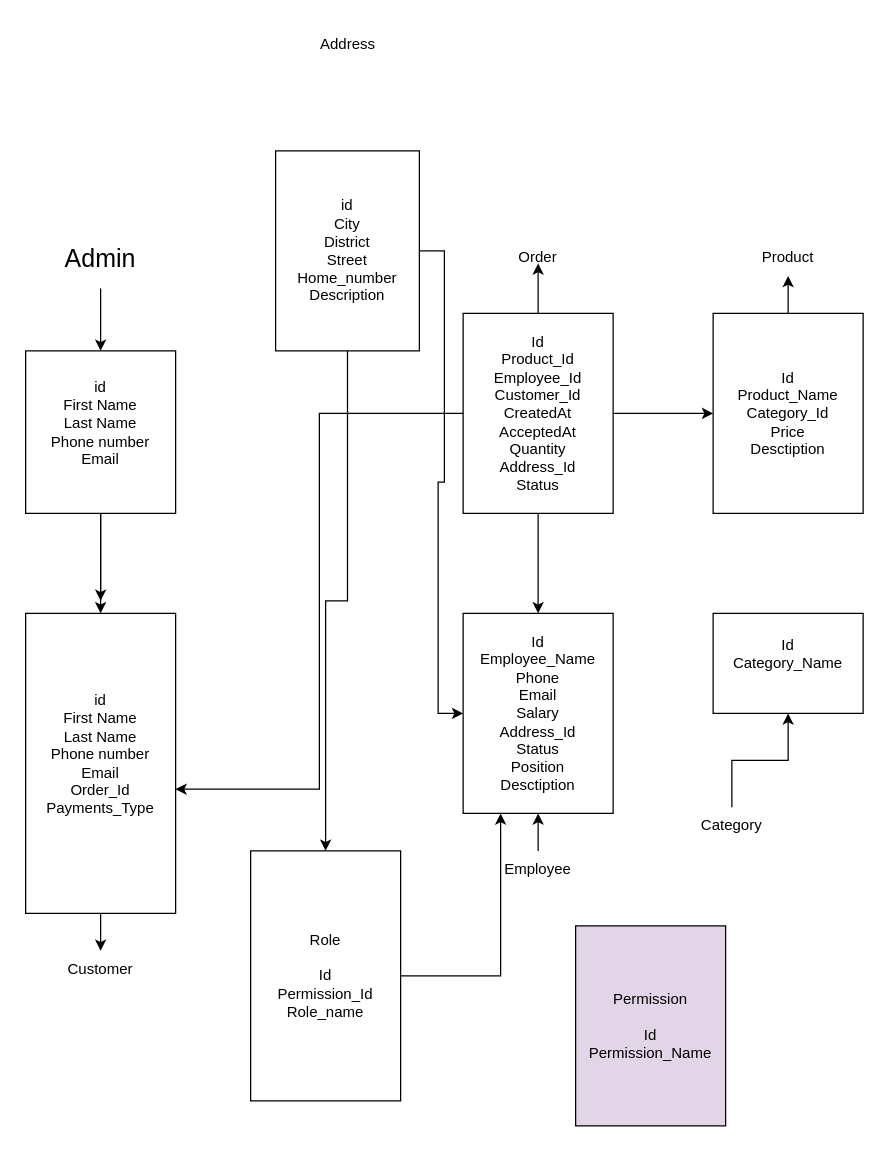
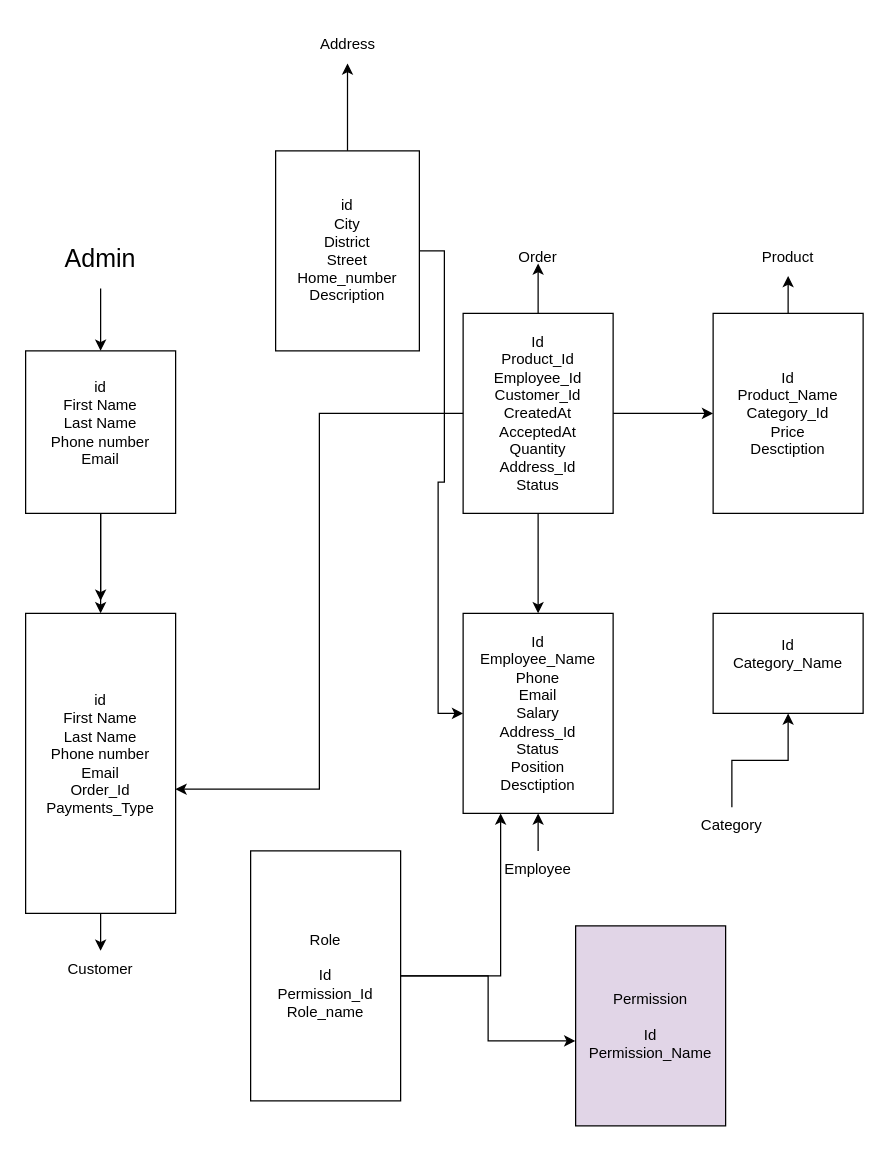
edge "id City District Street Home_number Description" -> "Role Id Permission_Id Role_name": now "id City District Street Home_number Description" -> "Address"
edge "Role Id Permission_Id Role_name" -> "Permission Id Permission_Name": added
